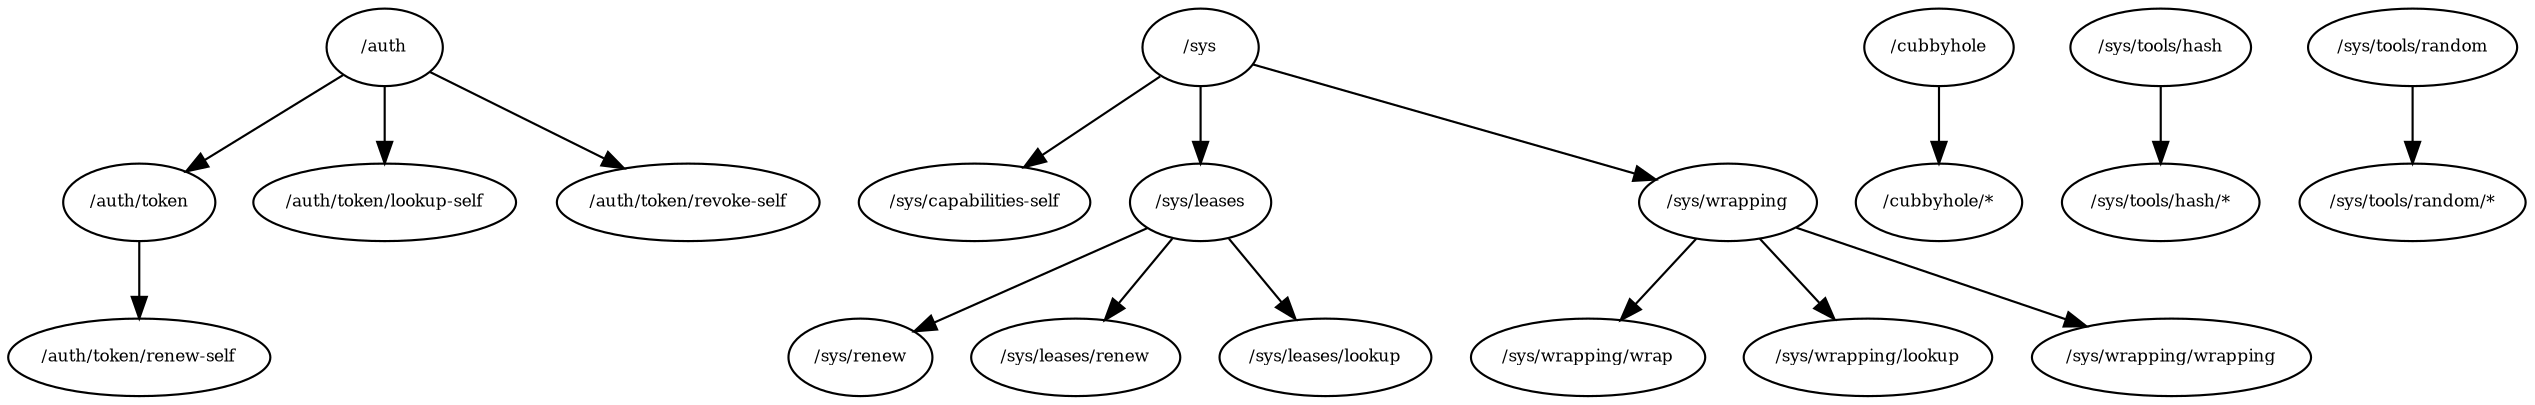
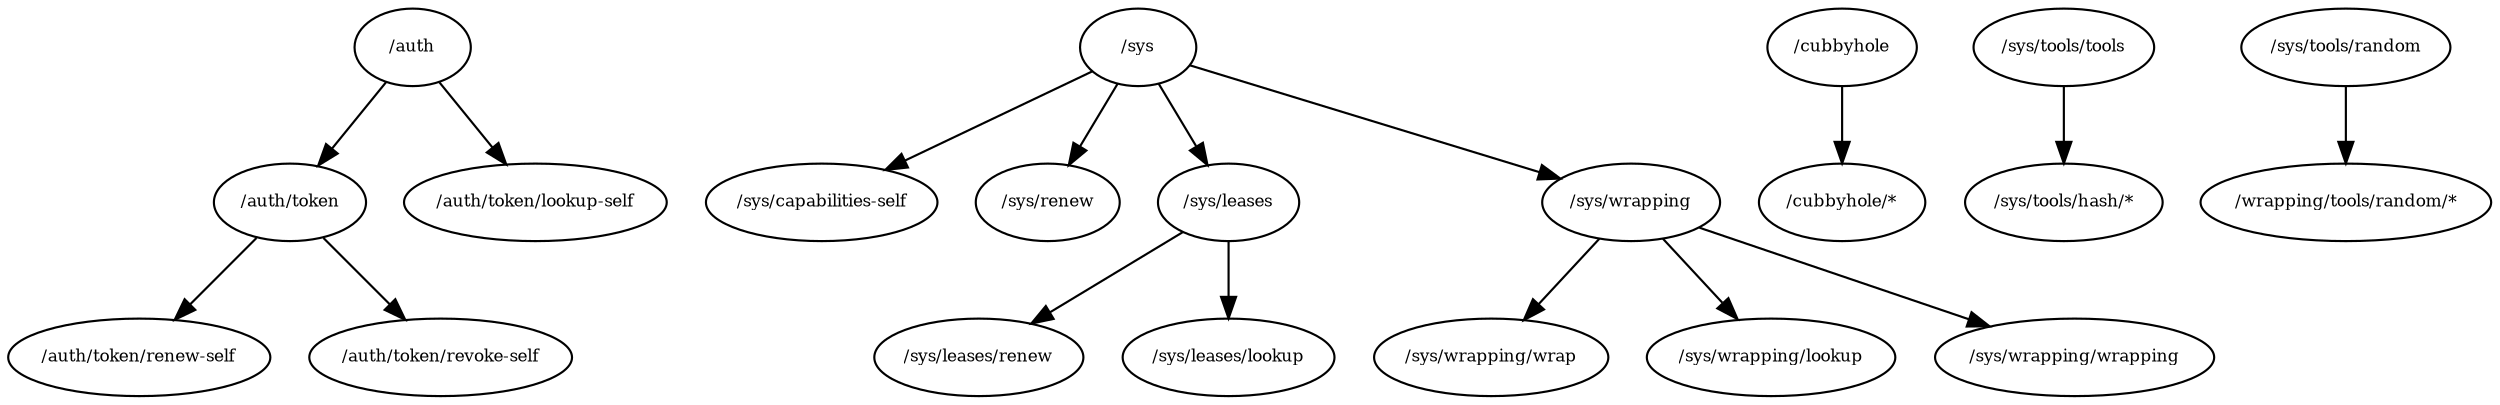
node "/sys/tools/hash": label "/sys/tools/hash" -> "/sys/tools/tools"
edge "/auth" -> "/auth/token/revoke-self": now "/auth/token" -> "/auth/token/revoke-self"
node "/sys/tools/random/*": label "/sys/tools/random/*" -> "/wrapping/tools/random/*"
edge "/sys/leases" -> "/sys/renew": now "/sys" -> "/sys/renew"
